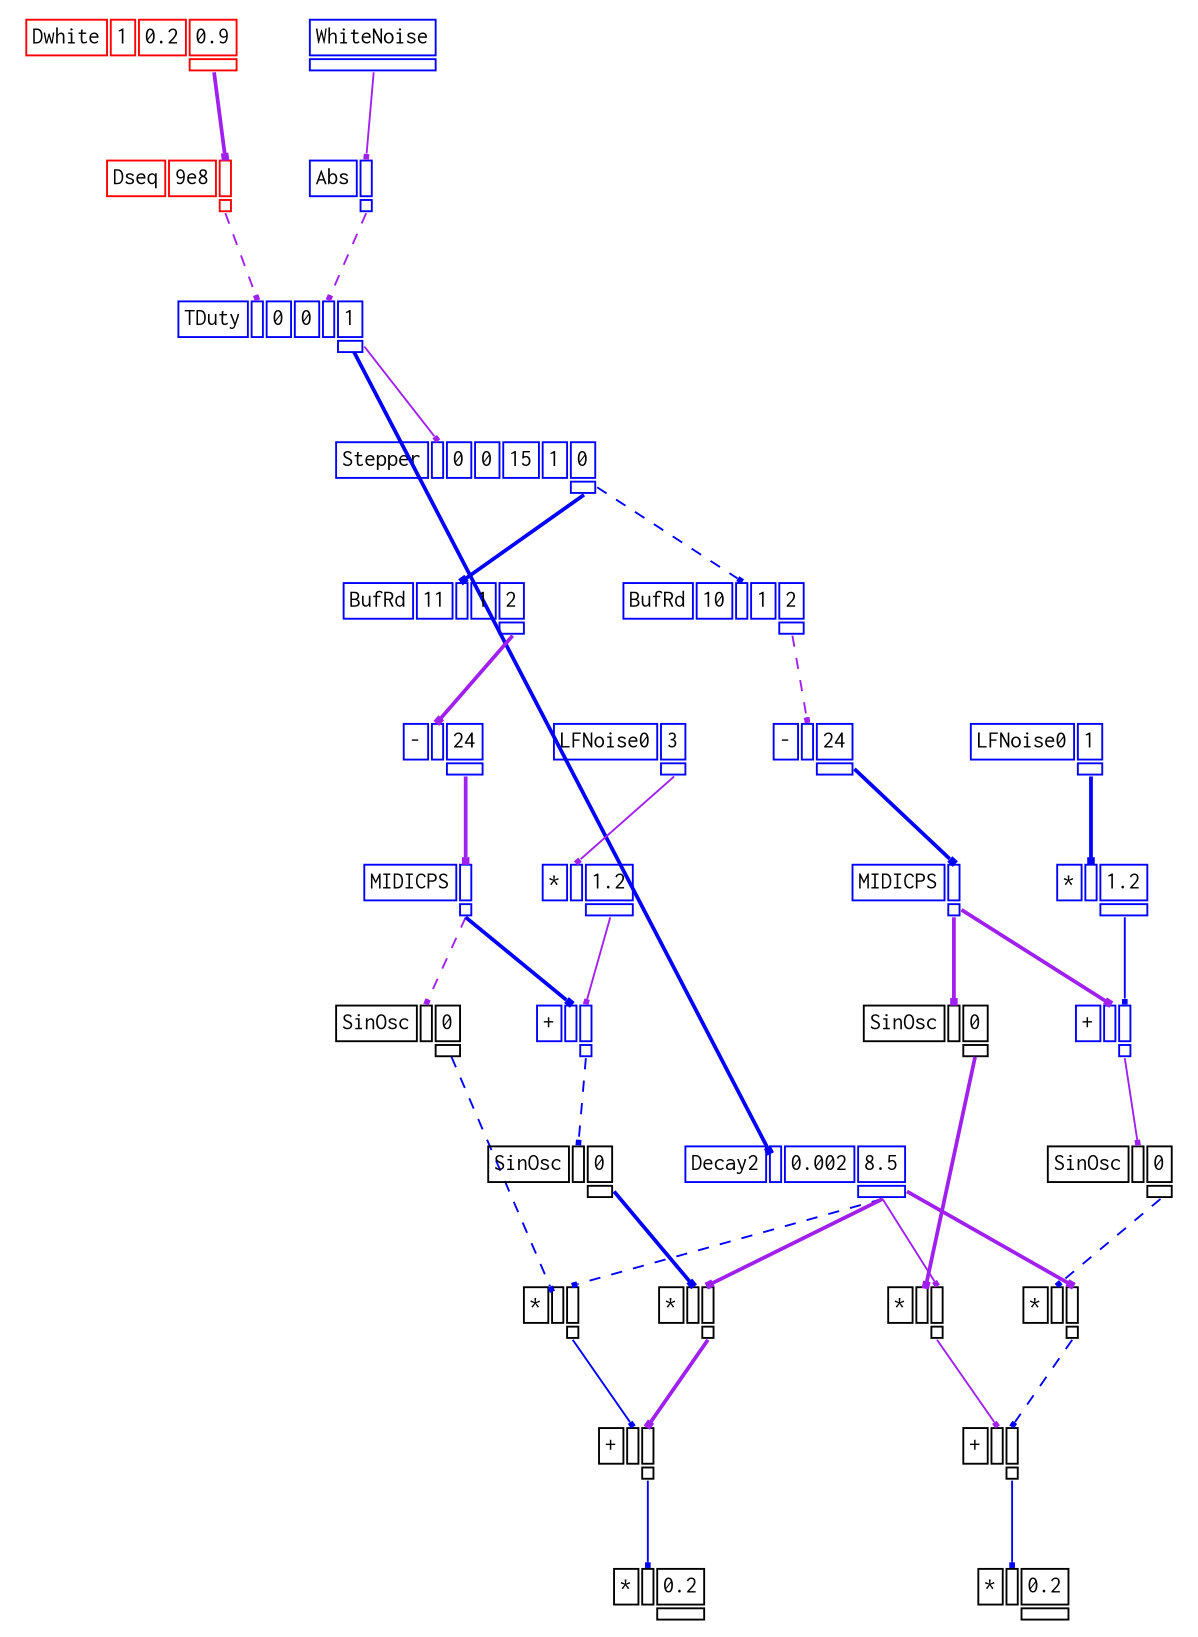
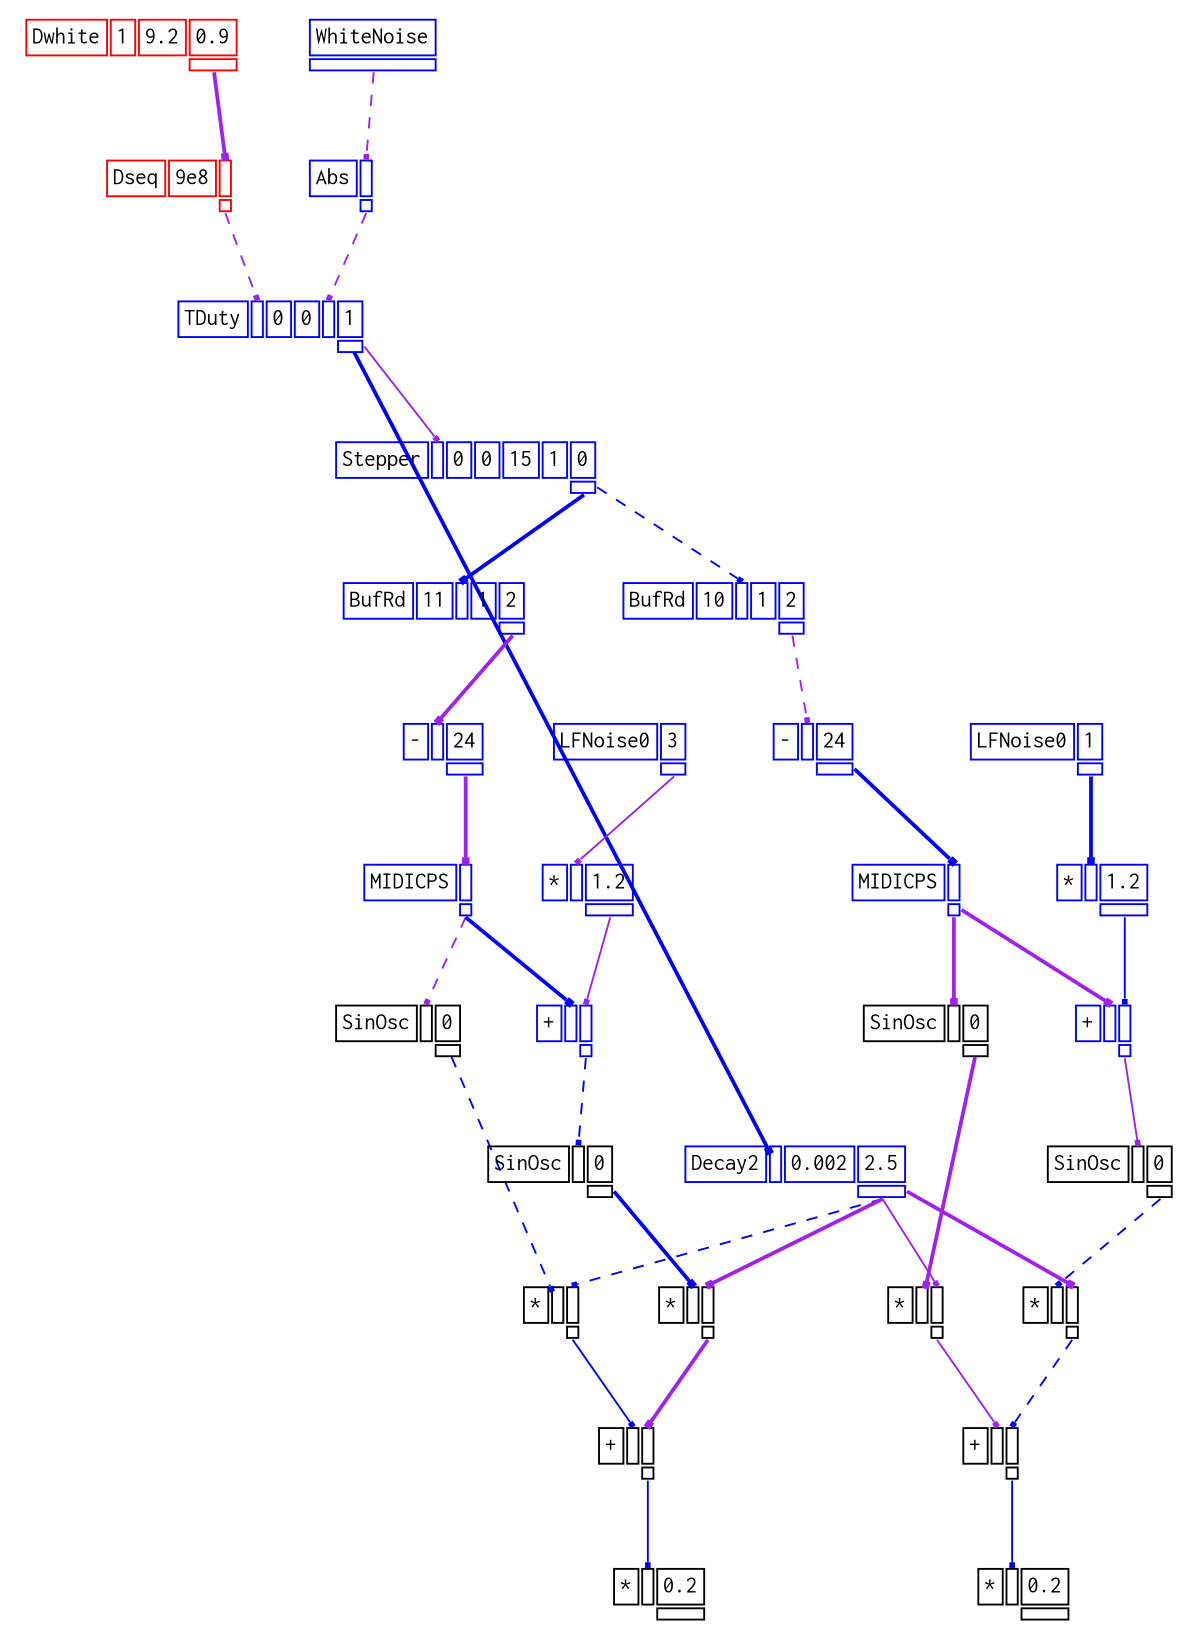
node "Dwhite": text "0.2" -> "9.2"
edge "WhiteNoise" -> "Abs": style solid -> dashed
node "Decay2": text "8.5" -> "2.5"
